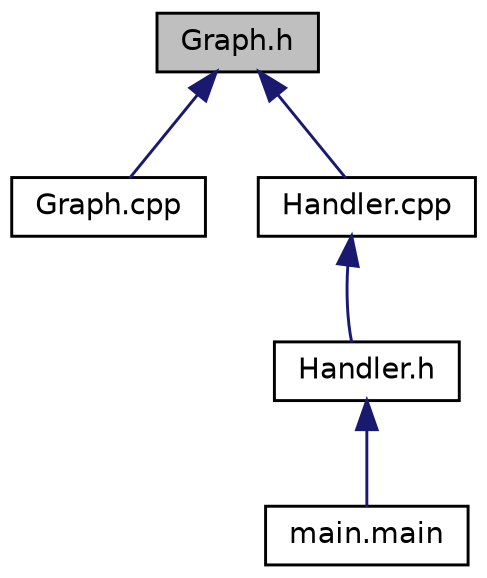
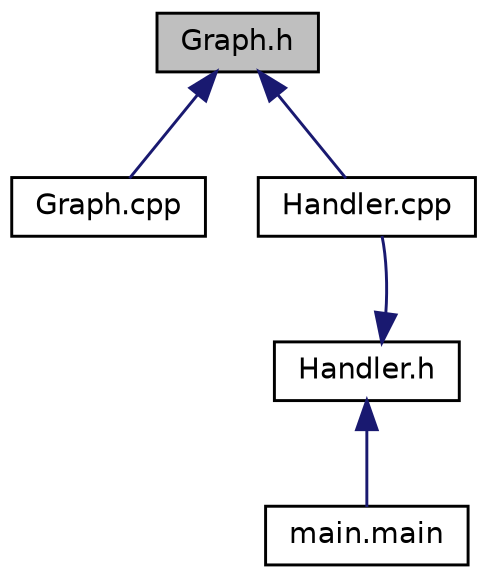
edge "Handler.h" -> "Handler.cpp": reversed
